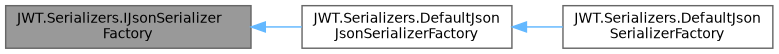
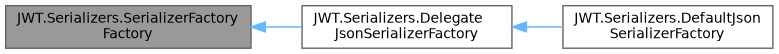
node "JWT.Serializers.IJsonSerializer Factory": label "JWT.Serializers.IJsonSerializer Factory" -> "JWT.Serializers.SerializerFactory Factory"
node "JWT.Serializers.DefaultJson JsonSerializerFactory": label "JWT.Serializers.DefaultJson JsonSerializerFactory" -> "JWT.Serializers.Delegate JsonSerializerFactory"
